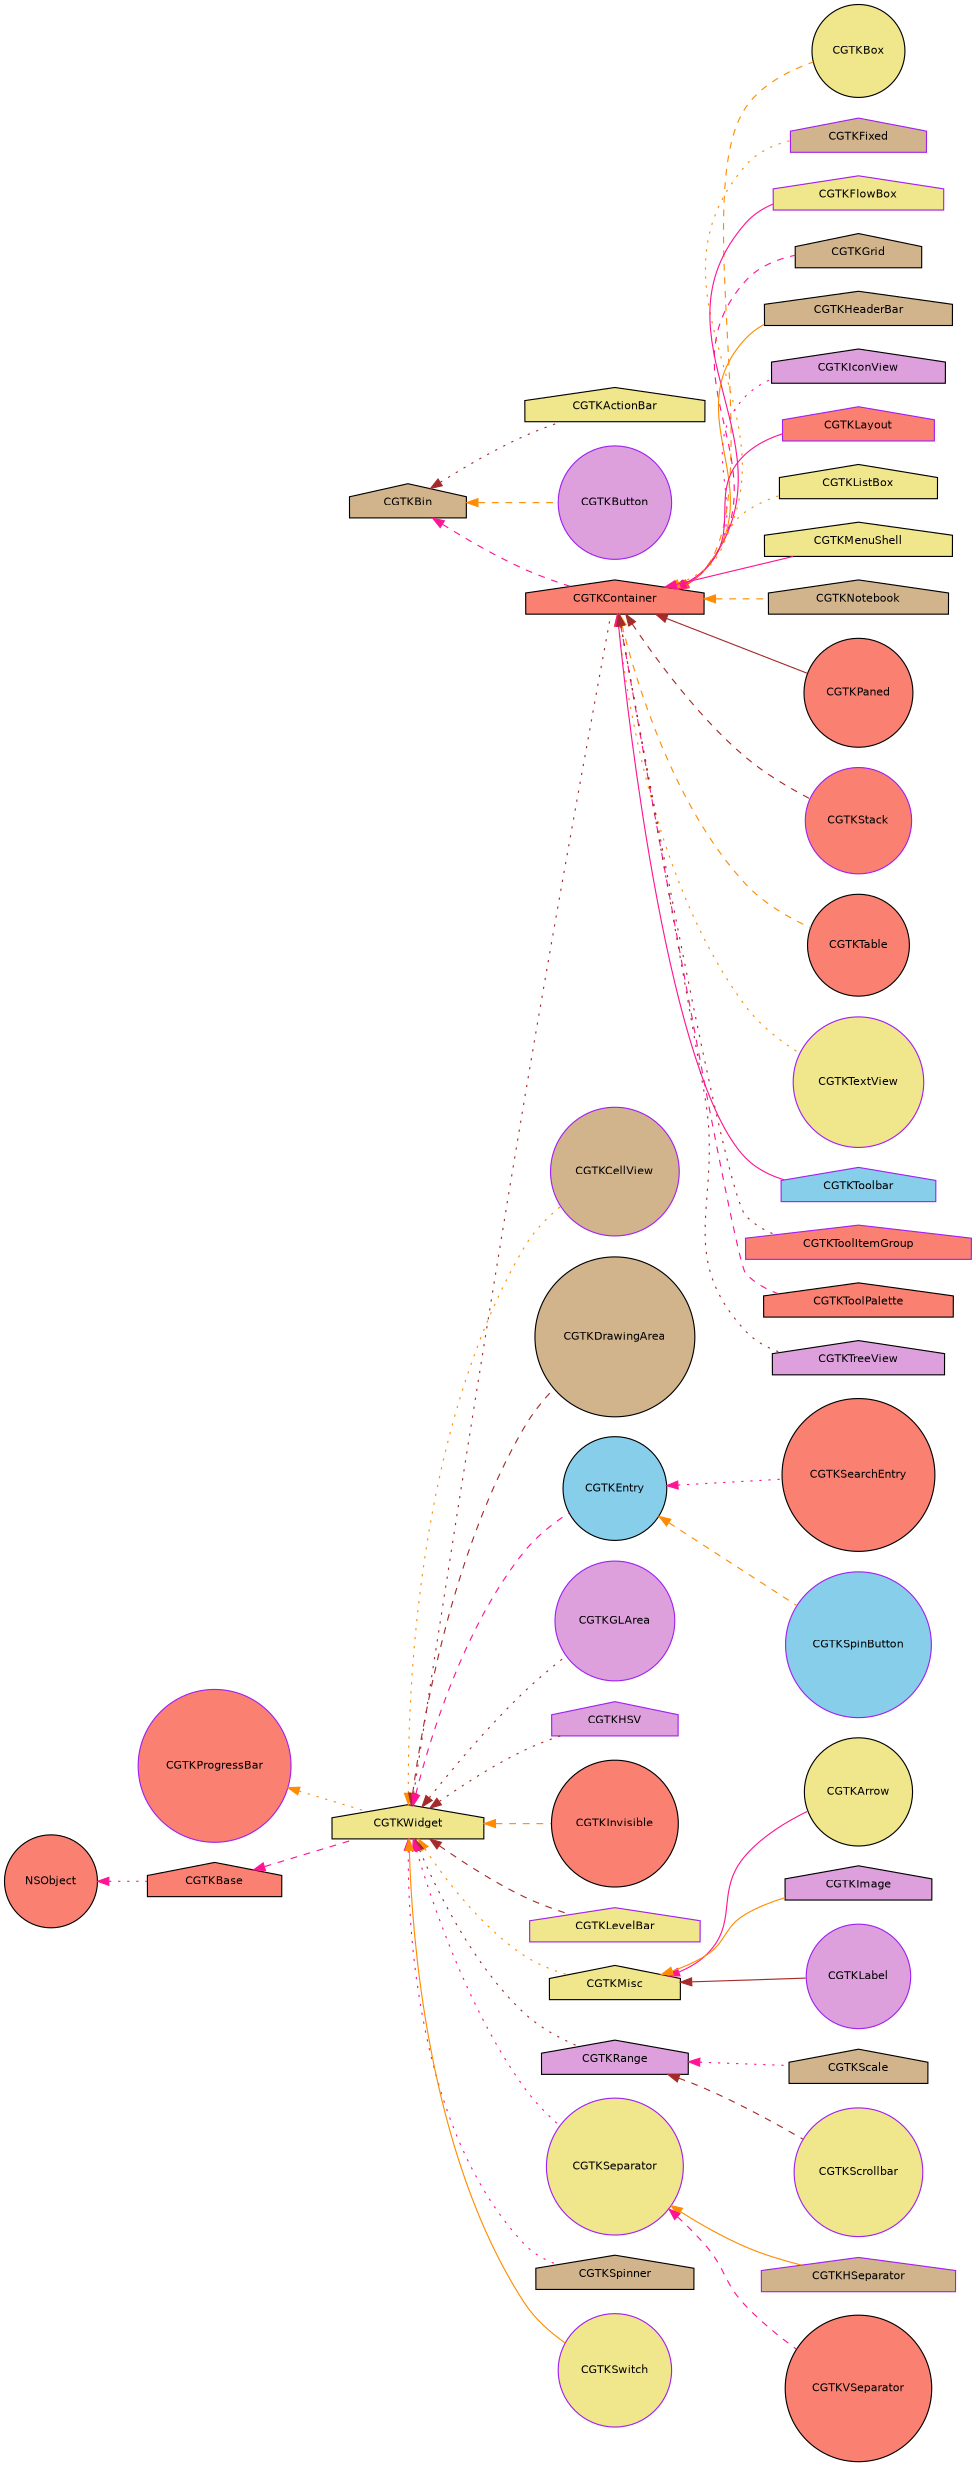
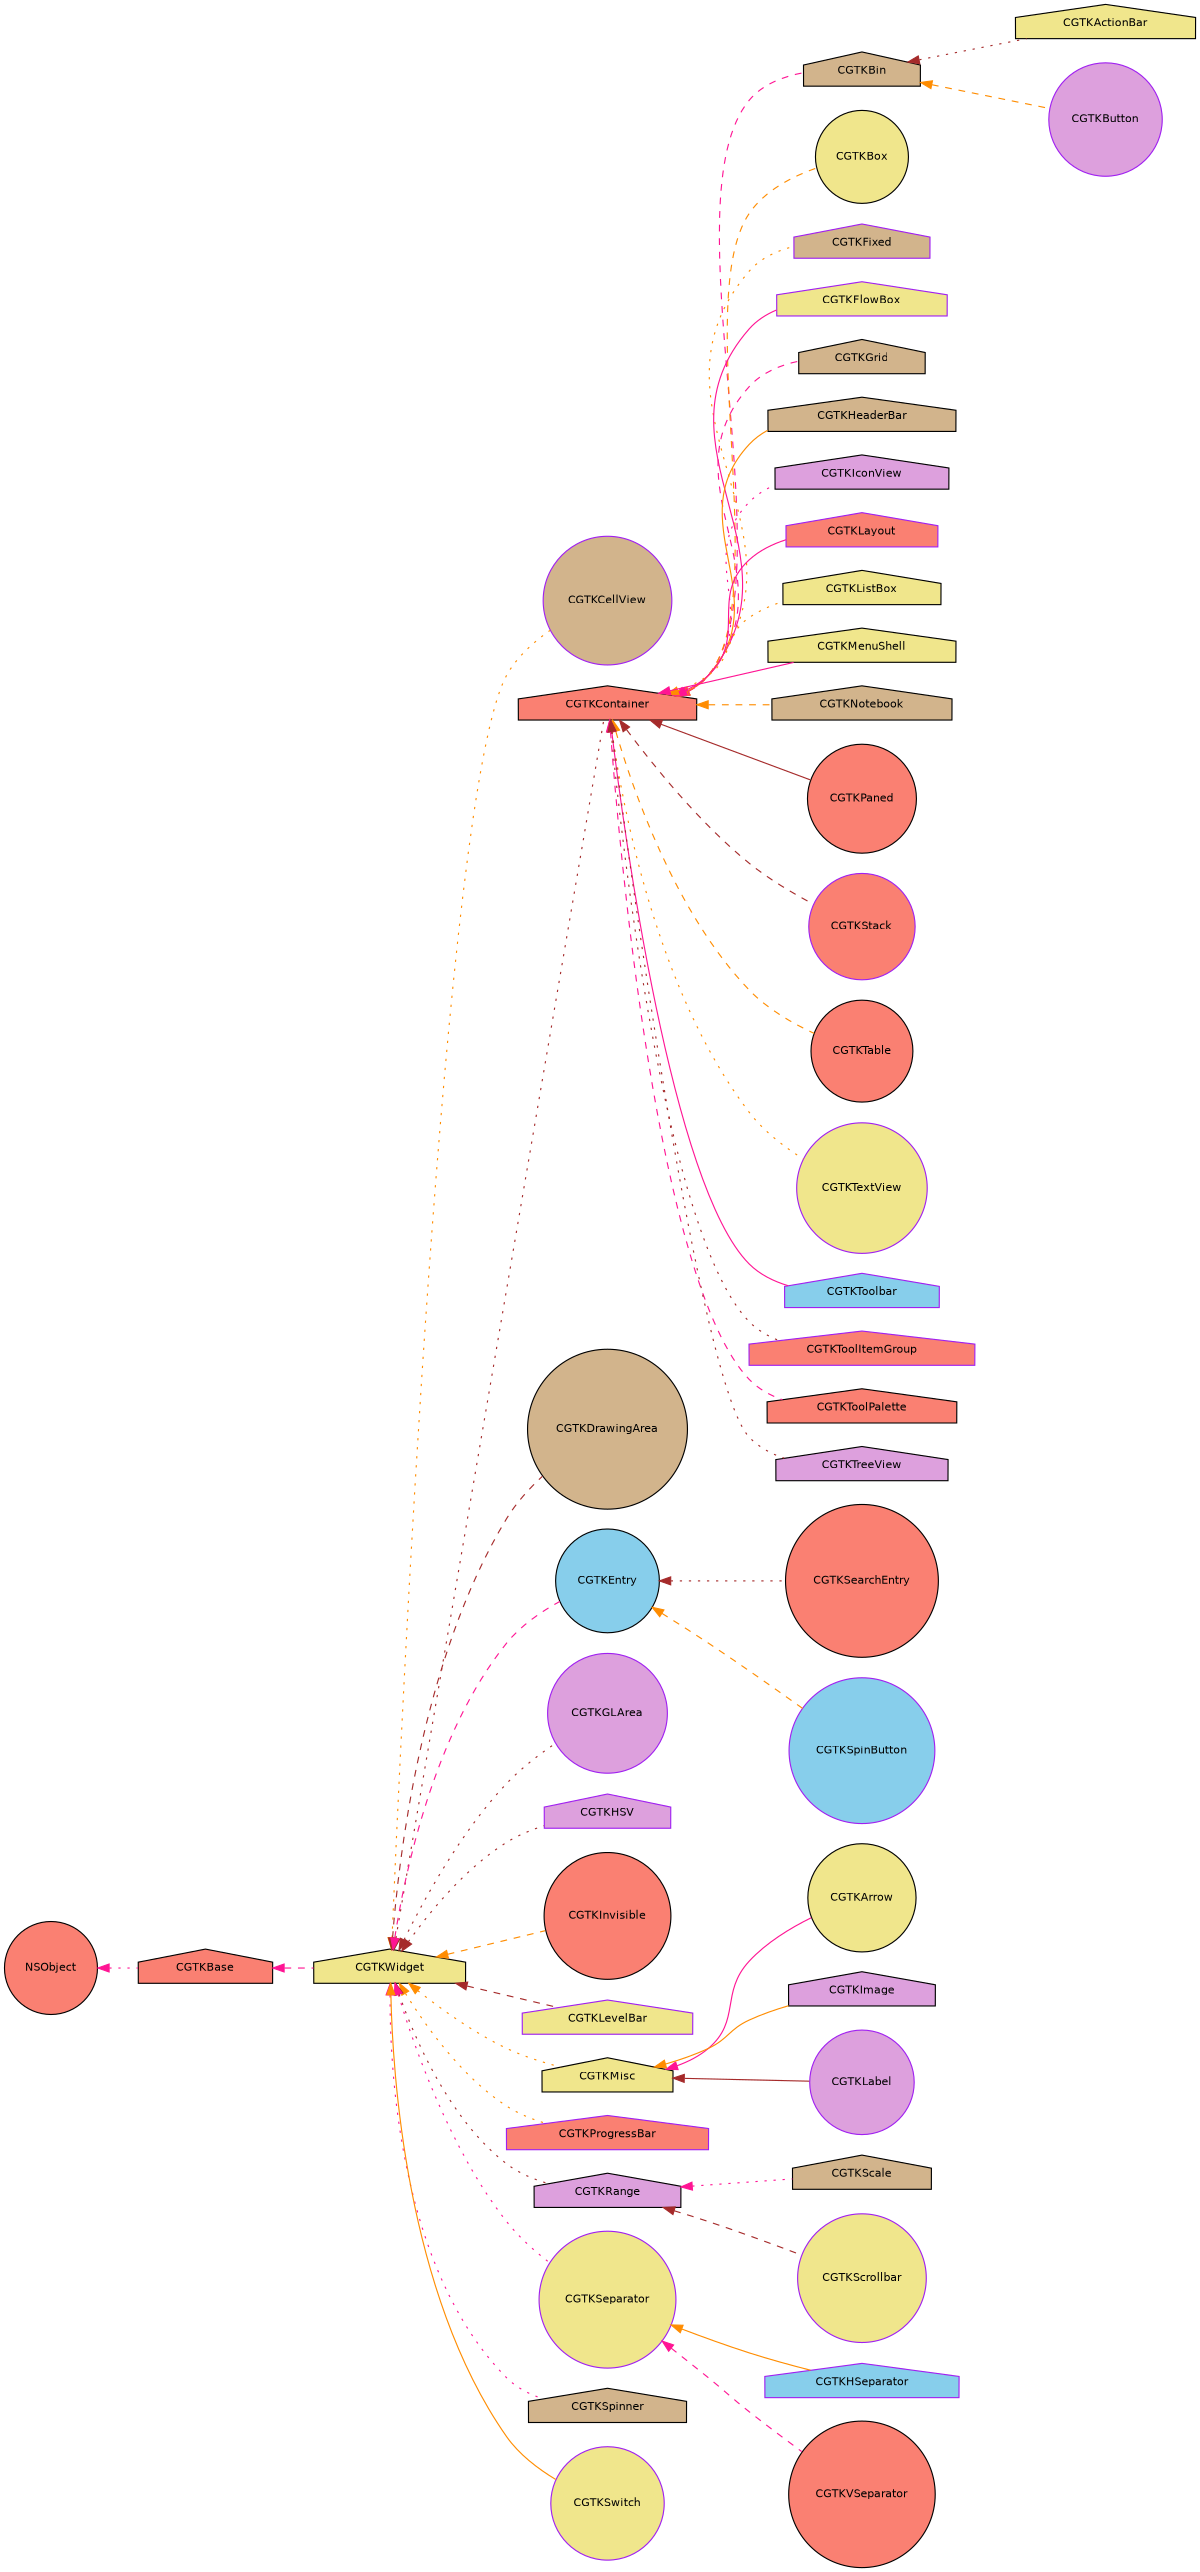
edge "CGTKContainer" -> "CGTKBin": reversed
edge "CGTKSearchEntry" -> "CGTKEntry": color deeppink -> brown
node "CGTKProgressBar": shape circle -> house
edge "CGTKWidget" -> "CGTKProgressBar": reversed
node "CGTKHSeparator": fillcolor tan -> skyblue
